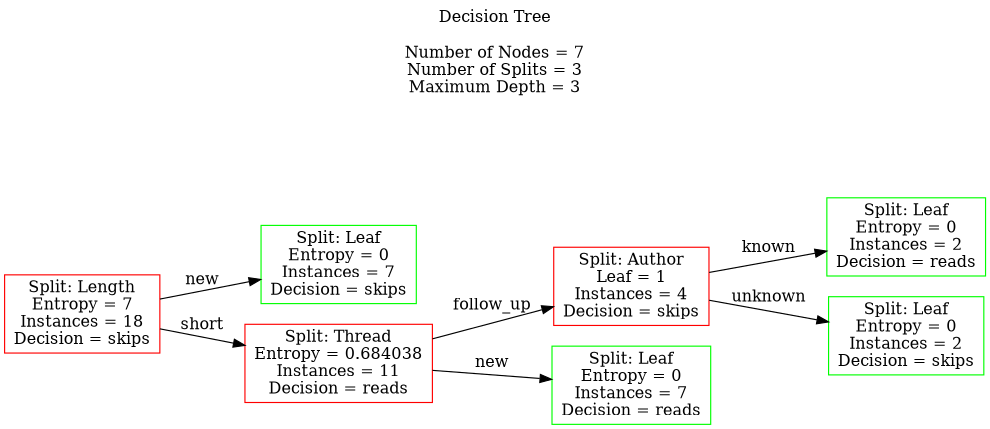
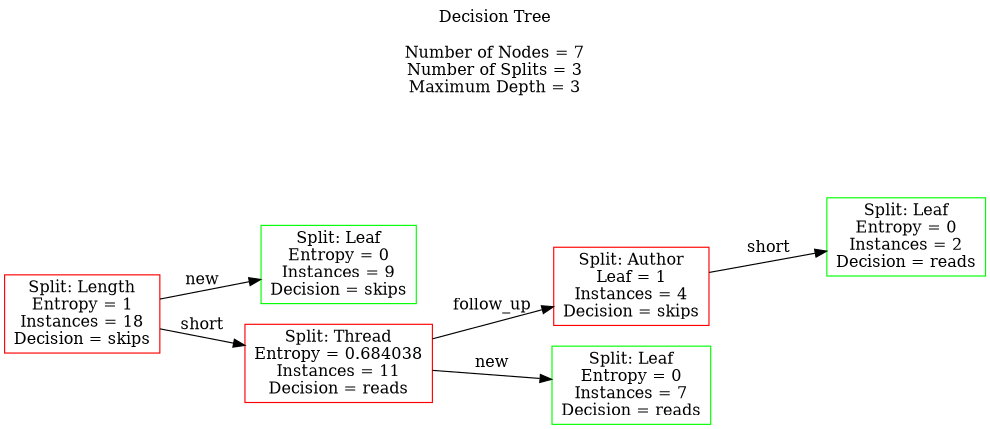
edge "Split: Author Leaf = 1 Instances = 4 Decision = skips" -> "Split: Leaf Entropy = 0 Instances = 2 Decision = reads": label "known" -> "short"
node "Split: Leaf Entropy = 0 Instances = 7 Decision = skips": label "Split: Leaf Entropy = 0 Instances = 7 Decision = skips" -> "Split: Leaf Entropy = 0 Instances = 9 Decision = skips"
node "Split: Length Entropy = 7 Instances = 18 Decision = skips": label "Split: Length Entropy = 7 Instances = 18 Decision = skips" -> "Split: Length Entropy = 1 Instances = 18 Decision = skips"
node "Split: Leaf Entropy = 0 Instances = 2 Decision = skips": removed
